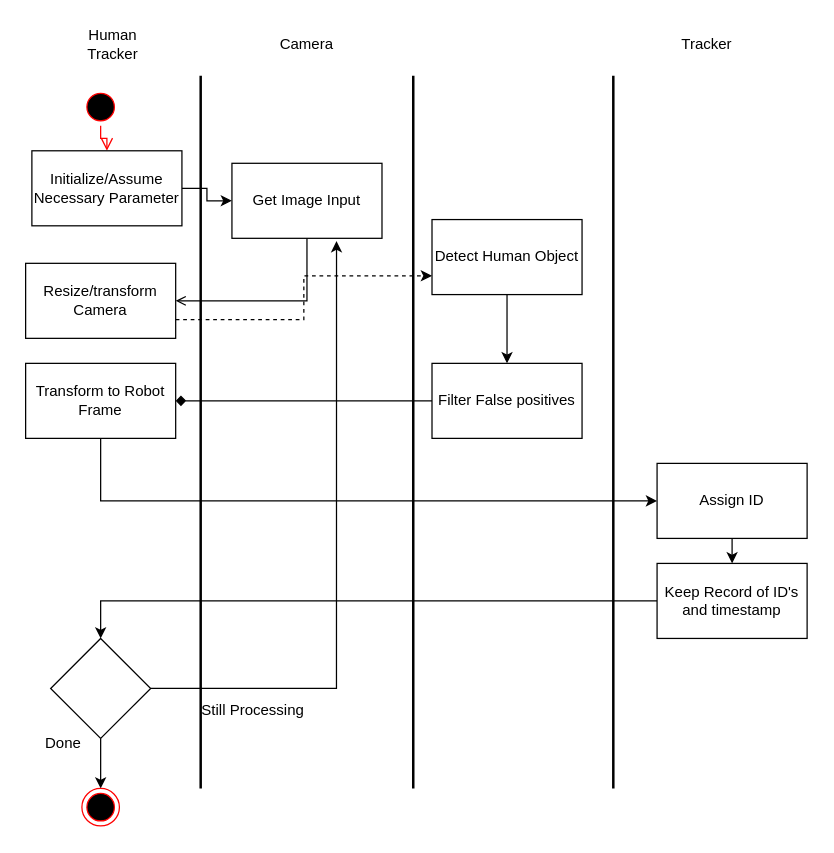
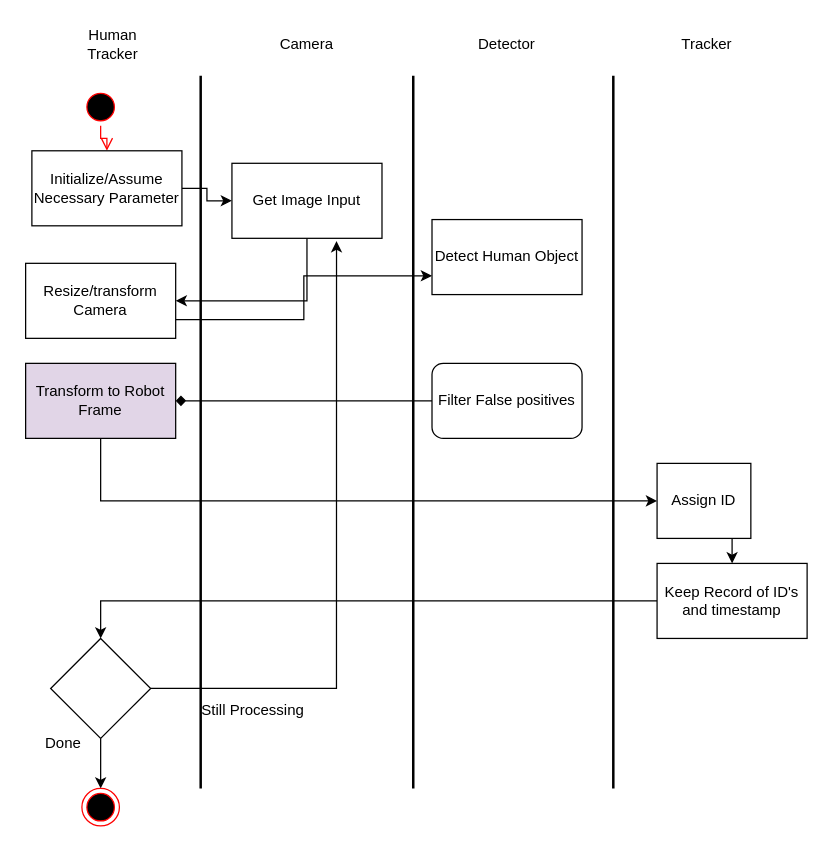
node "Detector": added
edge "Get Image Input" -> "Resize/transform Camera": arrowhead open -> classic
edge "Resize/transform Camera" -> "Detect Human Object": style dashed -> solid
edge "Detect Human Object" -> "Filter False positives": removed
node "Transform to Robot Frame": fillcolor #ffffff -> #e1d5e7
node "Filter False positives": shape rectangle -> rounded rectangle
node "Assign ID": size 150x75 -> 94x75
